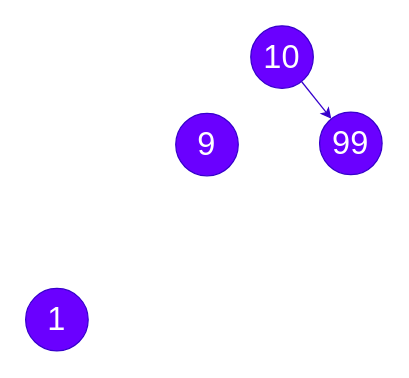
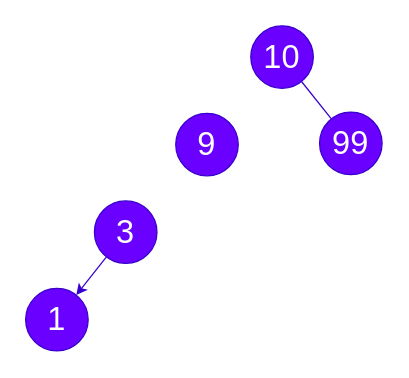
edge "10" -> "99": arrowhead classic -> none
node "3": added
edge "3" -> "1": added
